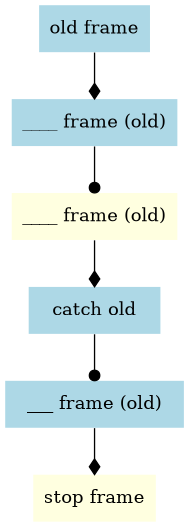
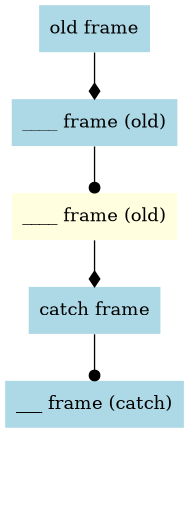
node "catch old": label "catch old" -> "catch frame"
node "___ frame (old)": label "___ frame (old)" -> "___ frame (catch)"
node "stop frame": removed
